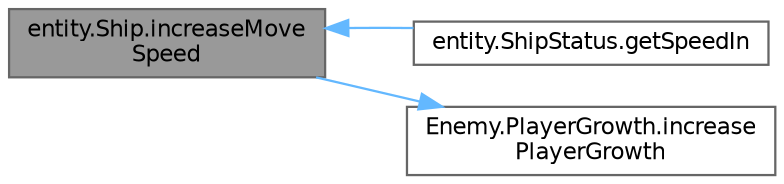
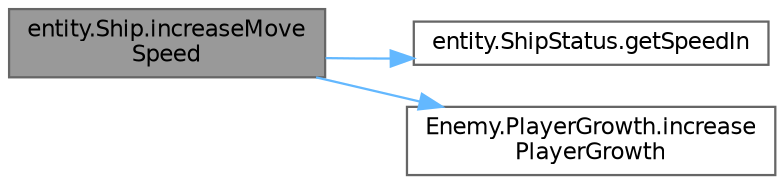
edge "entity.ShipStatus.getSpeedIn" -> "entity.Ship.increaseMove Speed": reversed
